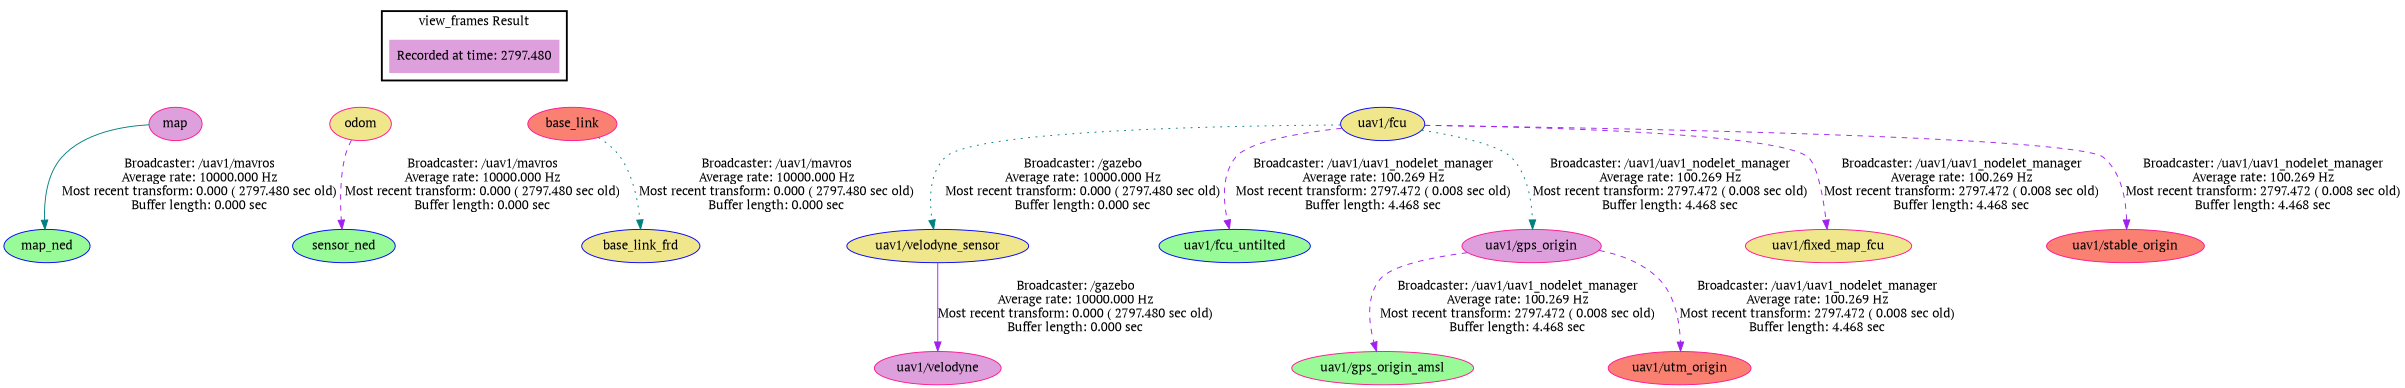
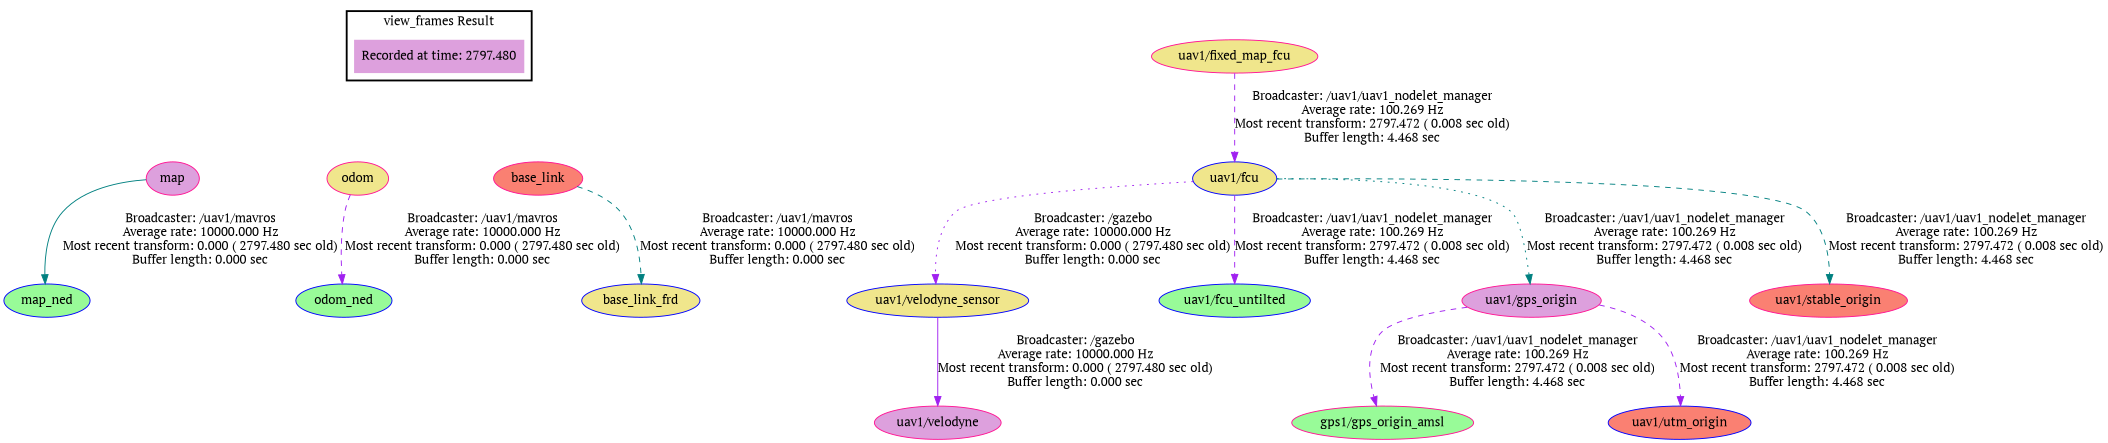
edge "uav1/fcu" -> "uav1/velodyne_sensor": color teal -> purple
edge "uav1/fcu" -> "uav1/stable_origin": color purple -> teal
edge "uav1/fcu" -> "uav1/fixed_map_fcu": reversed
edge "base_link" -> "base_link_frd": style dotted -> dashed
node "sensor_ned": label "sensor_ned" -> "odom_ned"
node "uav1/gps_origin_amsl": label "uav1/gps_origin_amsl" -> "gps1/gps_origin_amsl"
node "uav1/utm_origin": color deeppink -> blue
